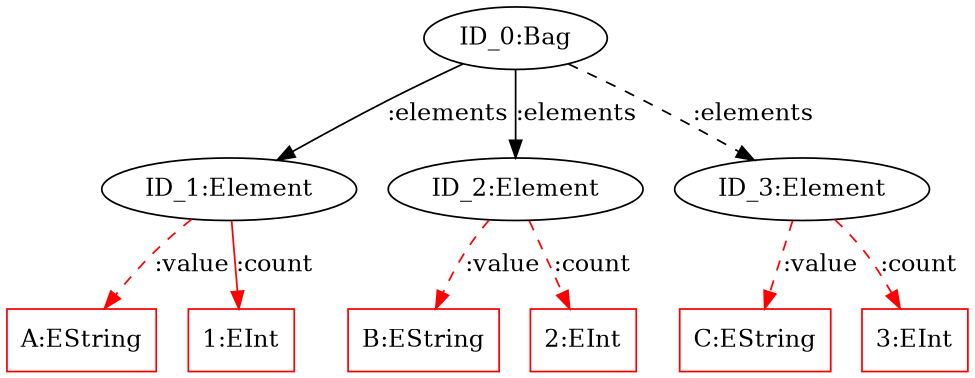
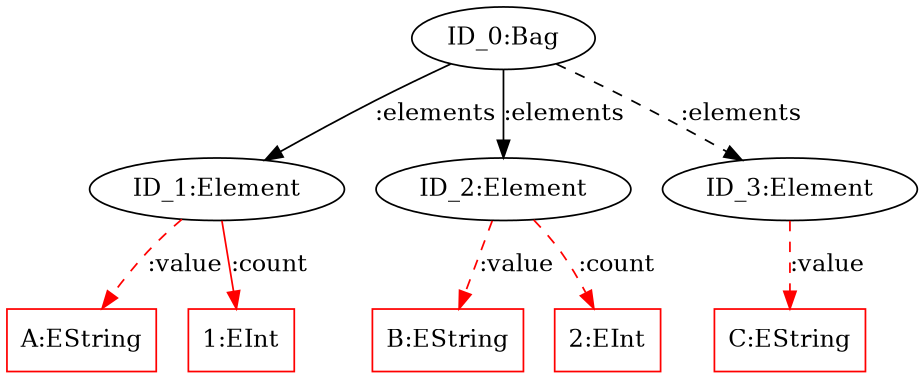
node "3:EInt": removed
